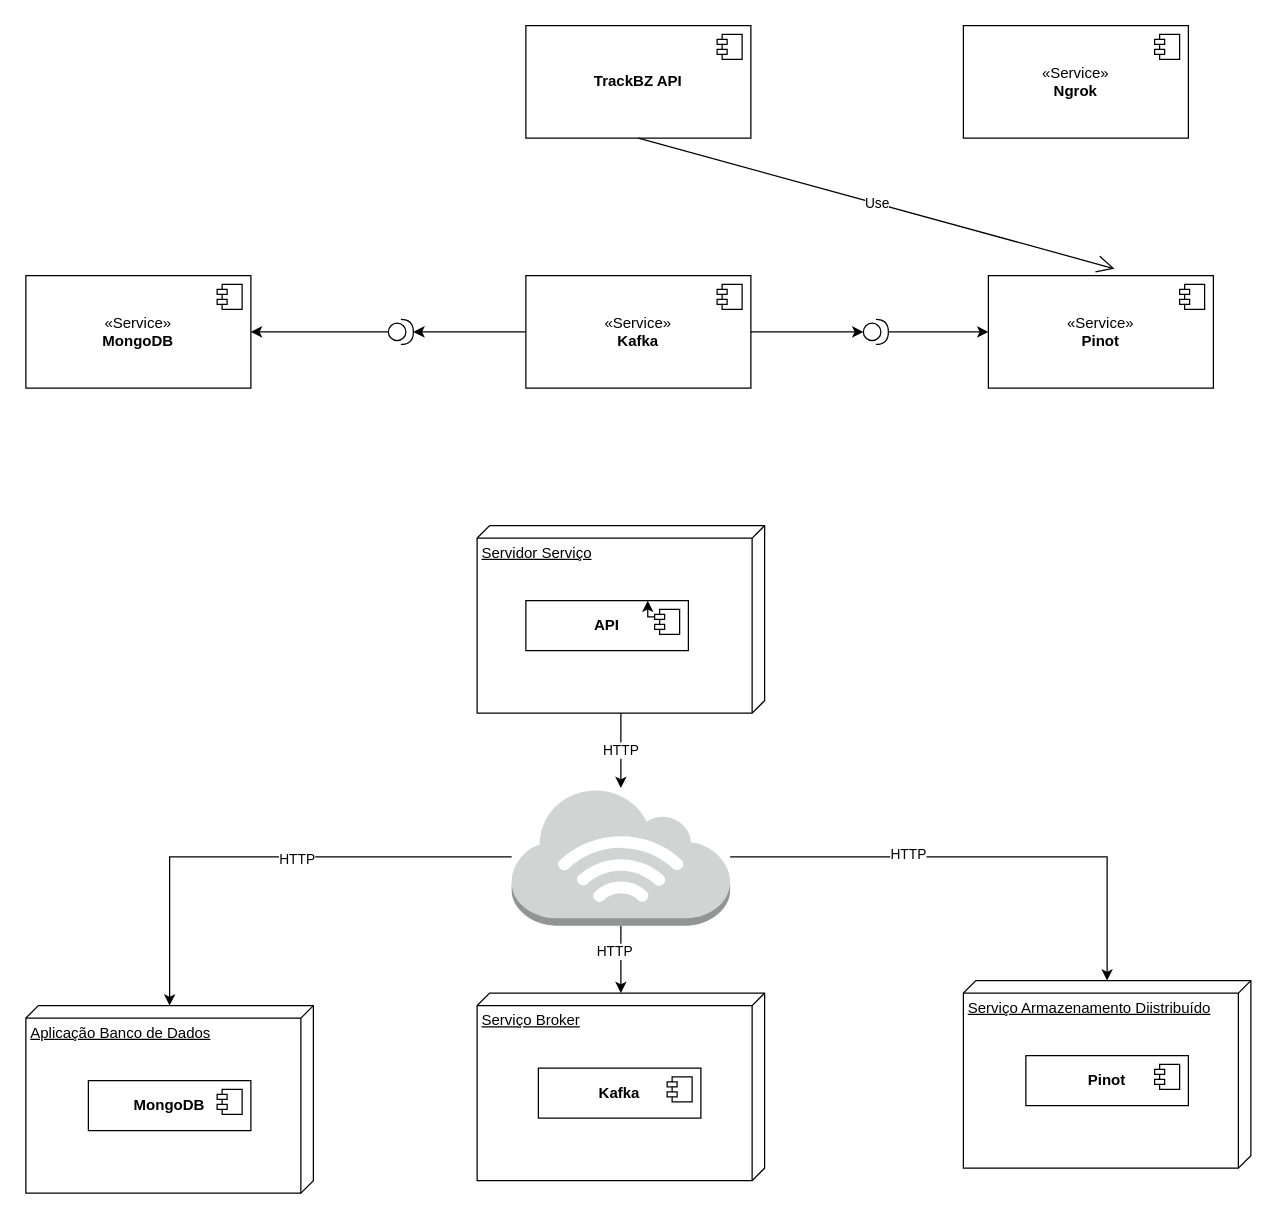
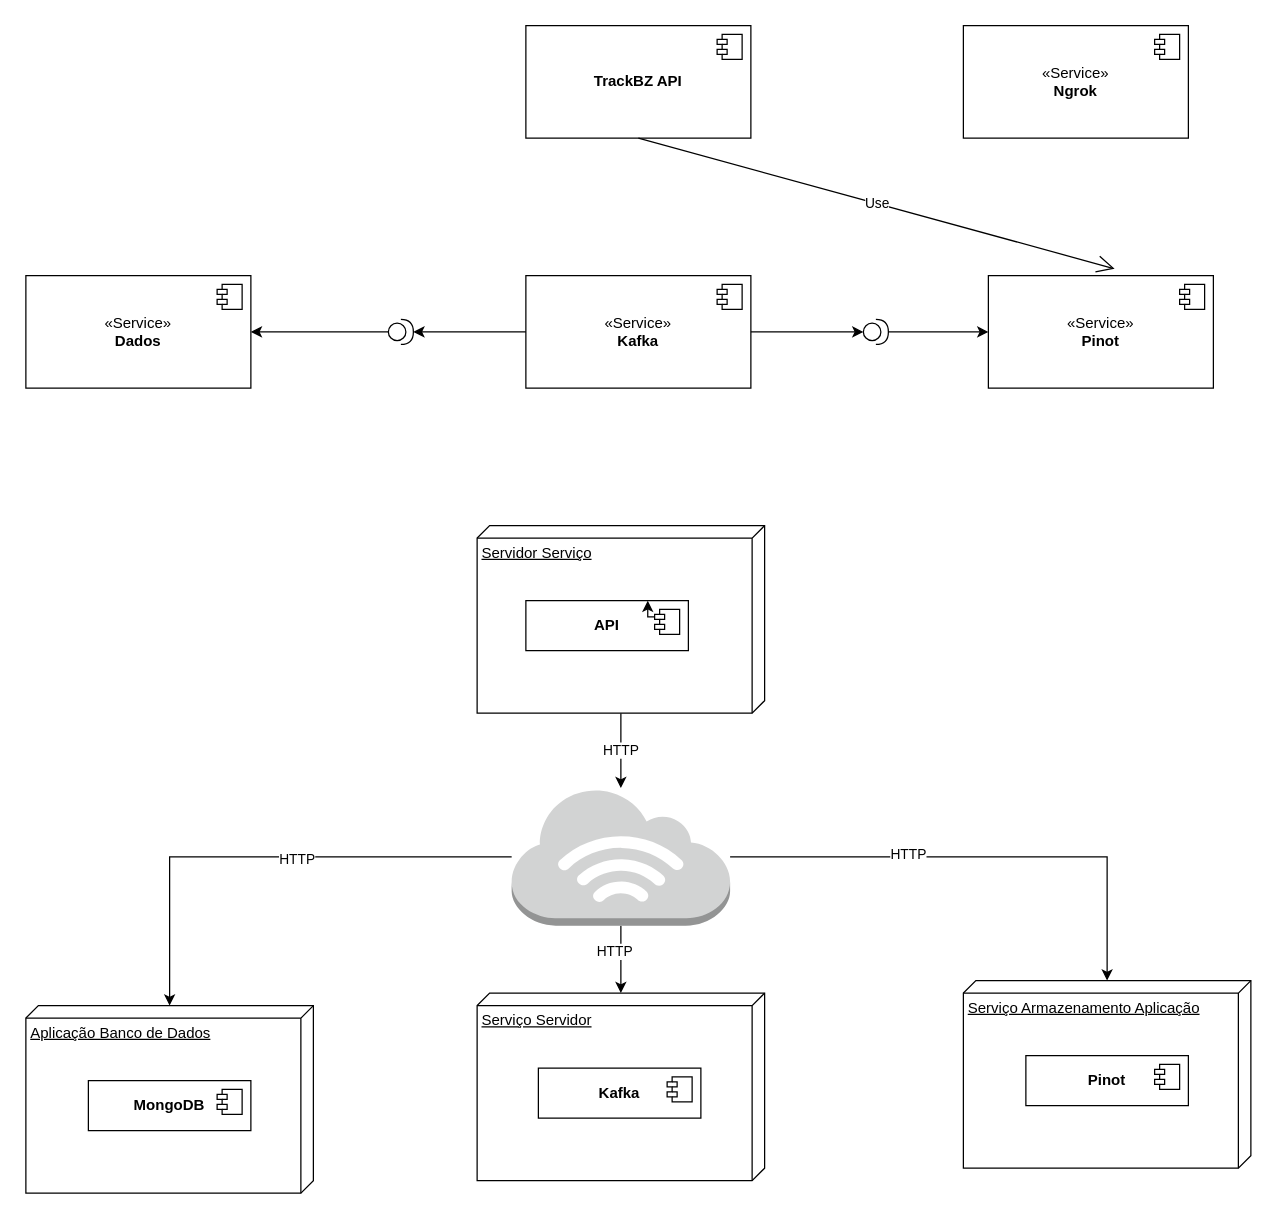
node "«Service» MongoDB": label "«Service» MongoDB" -> "«Service» Dados"
node "Serviço Armazenamento Diistribuído": label "Serviço Armazenamento Diistribuído" -> "Serviço Armazenamento Aplicação"
node "Serviço Broker": label "Serviço Broker" -> "Serviço Servidor"
